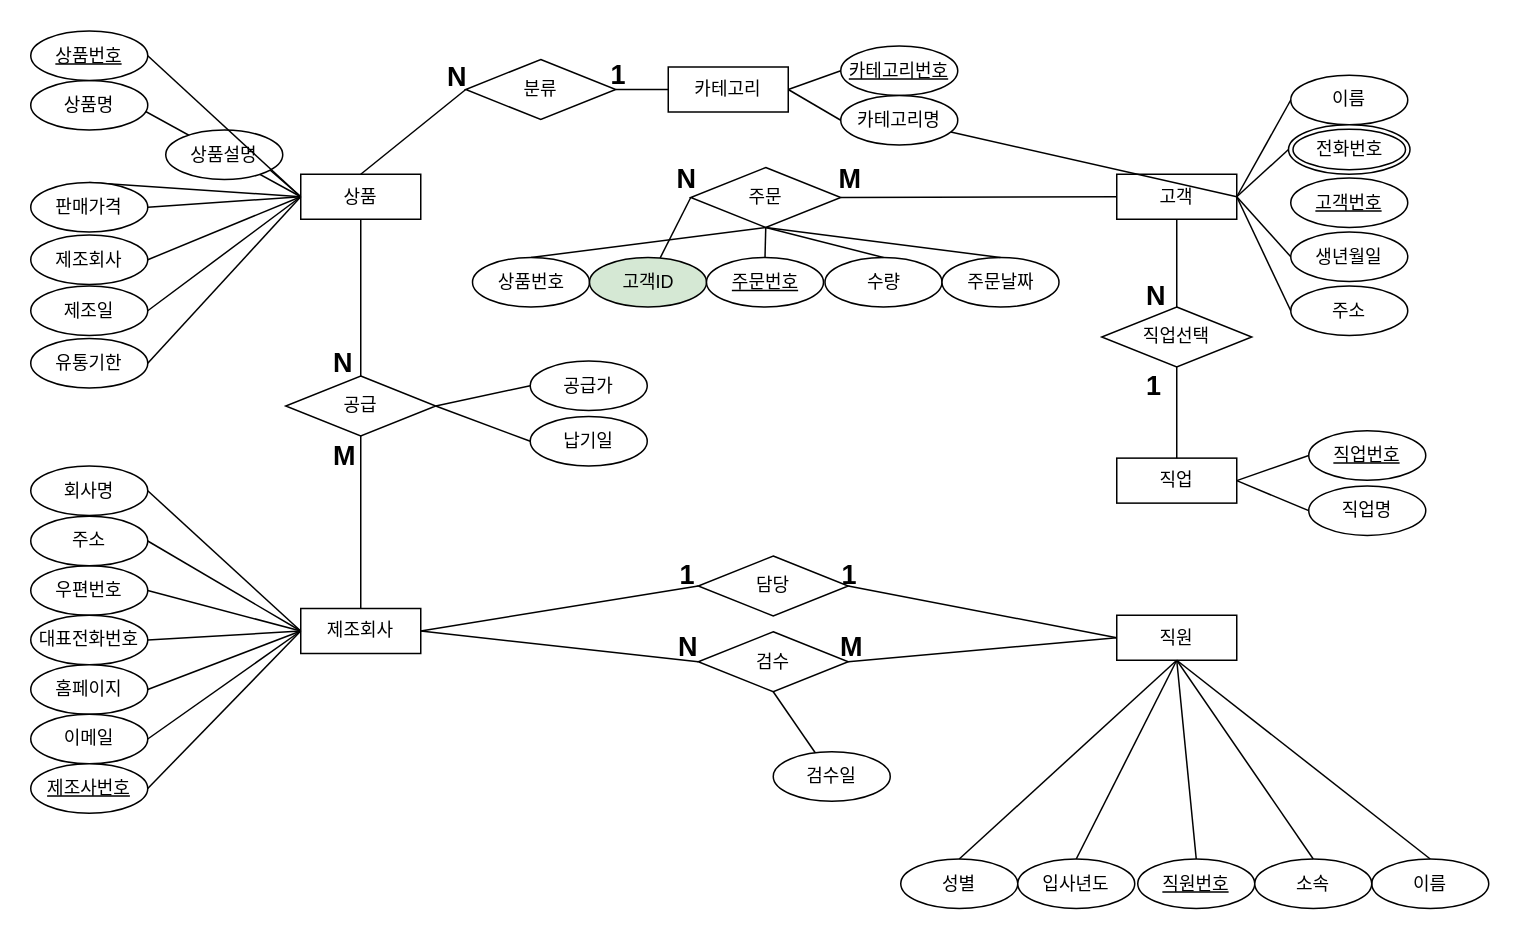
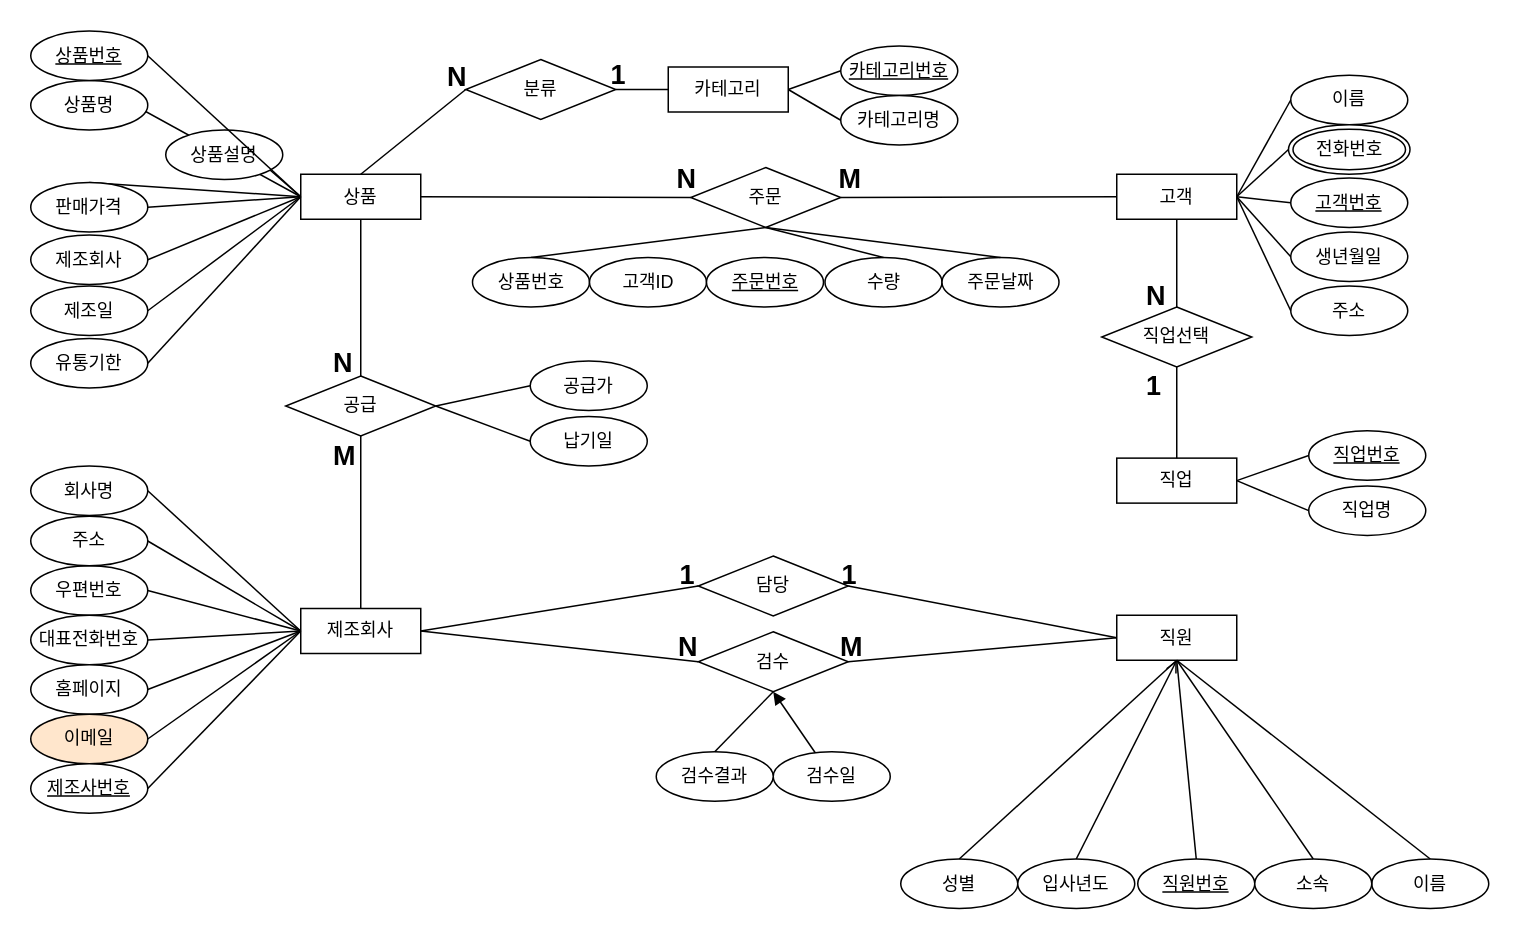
edge "카테고리명" -- "고객": now "고객번호" -- "고객"
edge "주문" -- "고객ID": now "주문" -- "상품"
edge "주문" -- "주문번호": removed
node "고객ID": fillcolor #d5e8d4 -> #ffffff
edge "직원" -- "입사년도": arrowhead none -> open
edge "검수" -- "검수일": arrowhead none -> block
edge "검수" -- "검수결과": added
node "이메일": fillcolor #ffffff -> #ffe6cc
node "검수결과": added
